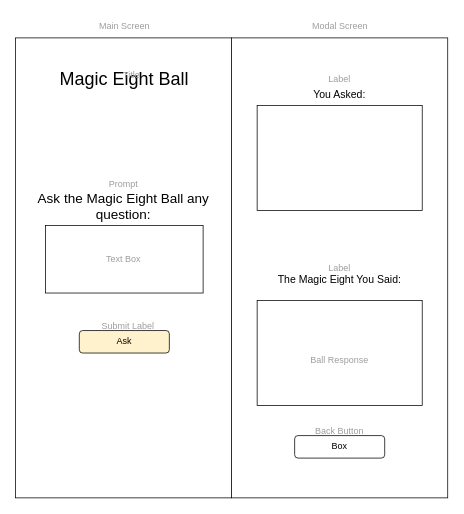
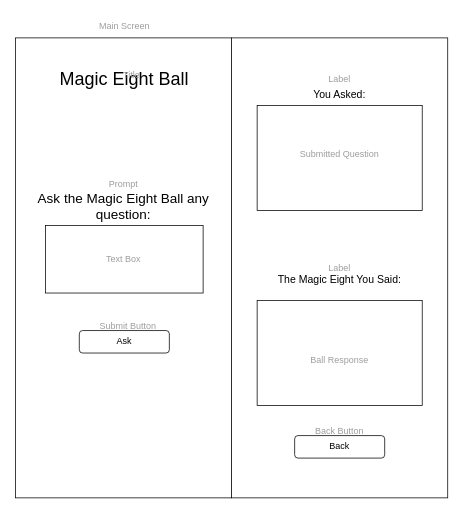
node "Modal Screen": removed
node "Submitted Question": added
node "Submit Label": label "Submit Label" -> "Submit Button"
node "Ask": fillcolor #fff2cc -> #ffffff
node "Box": label "Box" -> "Back"
